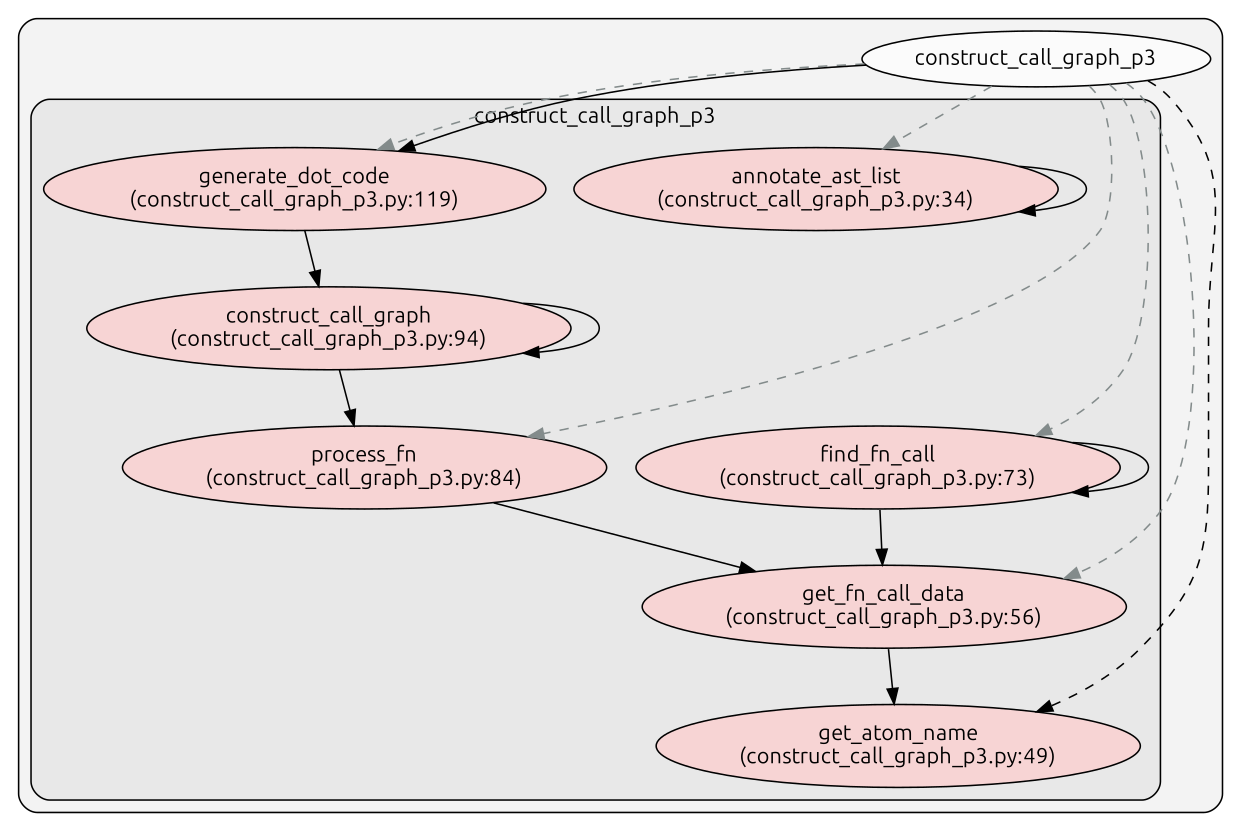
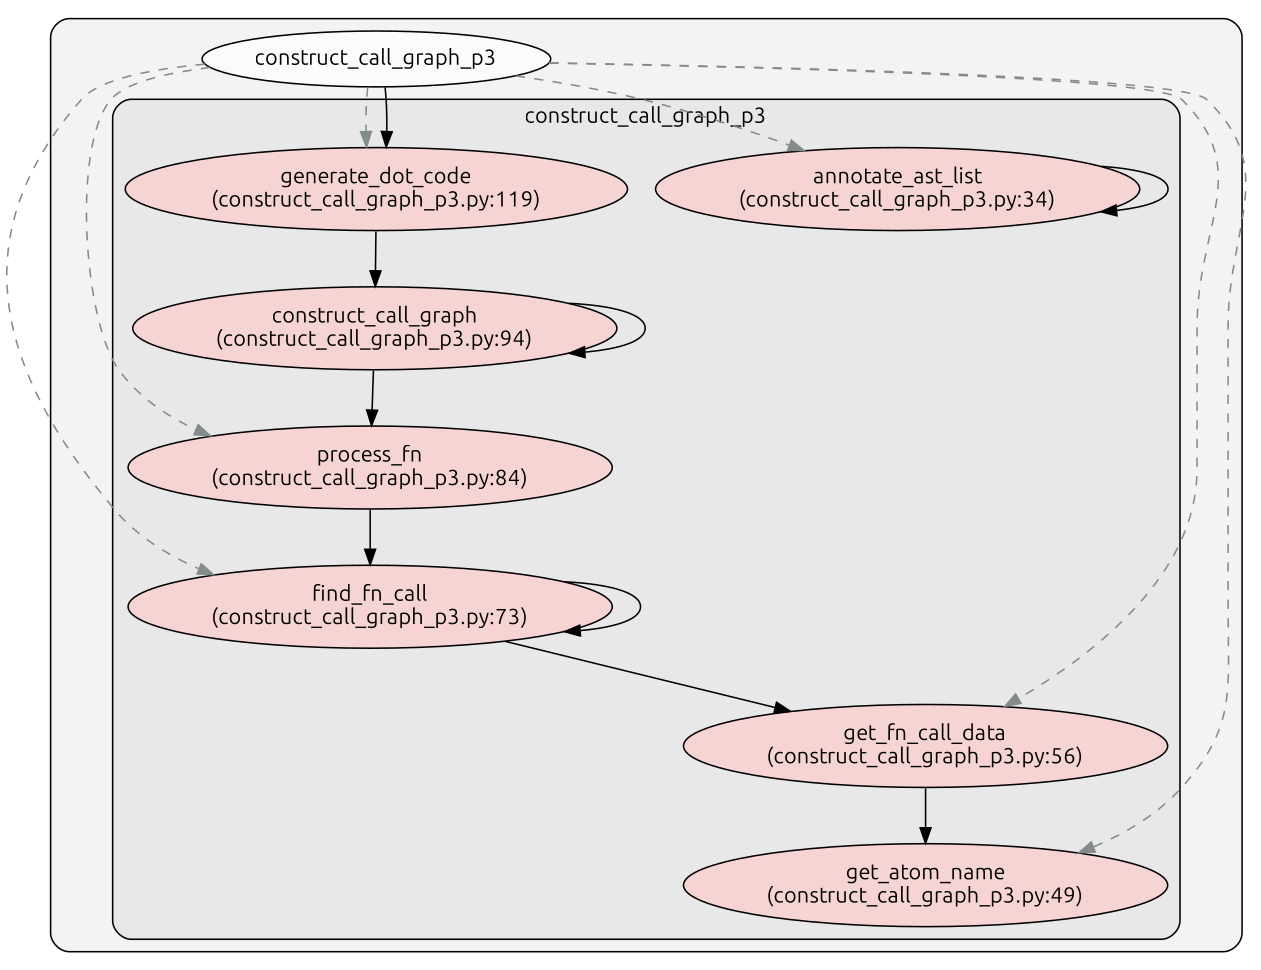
edge "construct_call_graph_p3" -> "get_atom_name (construct_call_graph_p3.py:49)": color #000000 -> #838b8b
edge "process_fn (construct_call_graph_p3.py:84)" -> "get_fn_call_data (construct_call_graph_p3.py:56)": now "process_fn (construct_call_graph_p3.py:84)" -> "find_fn_call (construct_call_graph_p3.py:73)"
